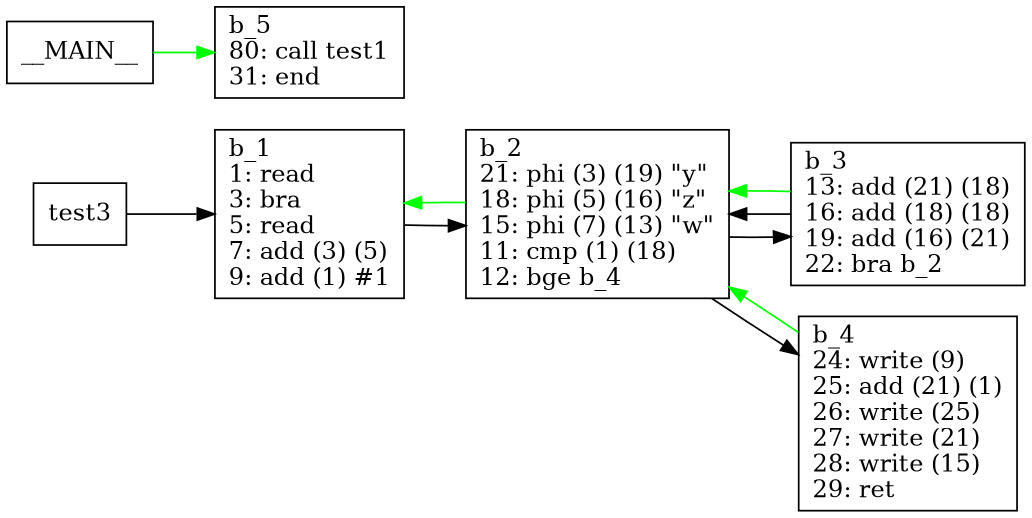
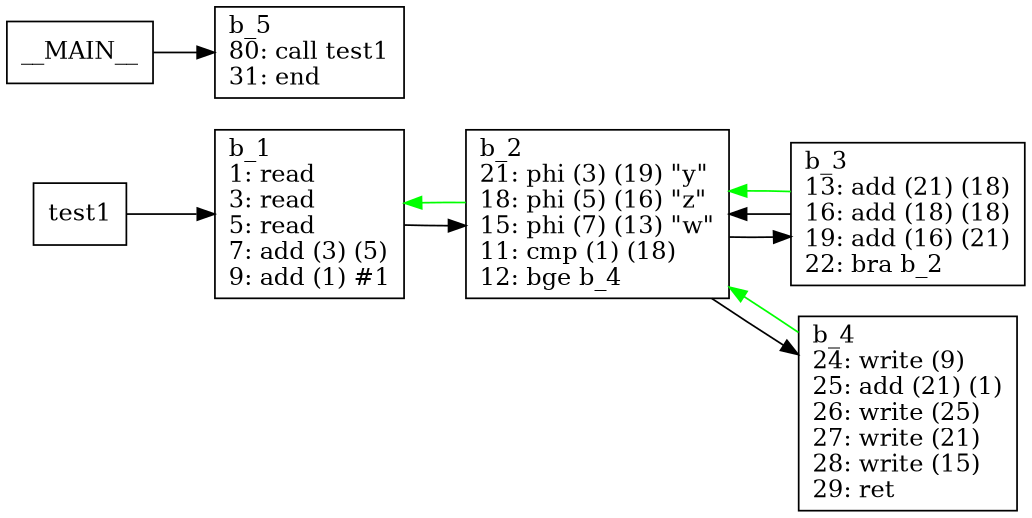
edge "__MAIN__" -> "b_5 80: call test1 31: end": color green -> black
node "test3": label "test3" -> "test1"
node "b_1 1: read 3: bra 5: read 7: add (3) (5) 9: add (1) #1": label "b_1 1: read 3: bra 5: read 7: add (3) (5) 9: add (1) #1" -> "b_1 1: read 3: read 5: read 7: add (3) (5) 9: add (1) #1"
